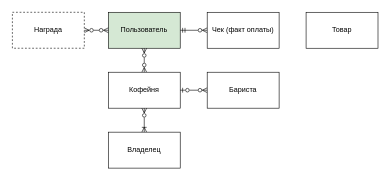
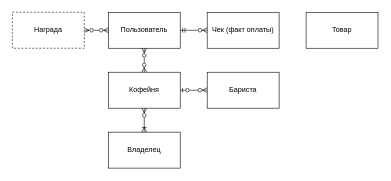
node "Пользователь": fillcolor #d5e8d4 -> #ffffff
